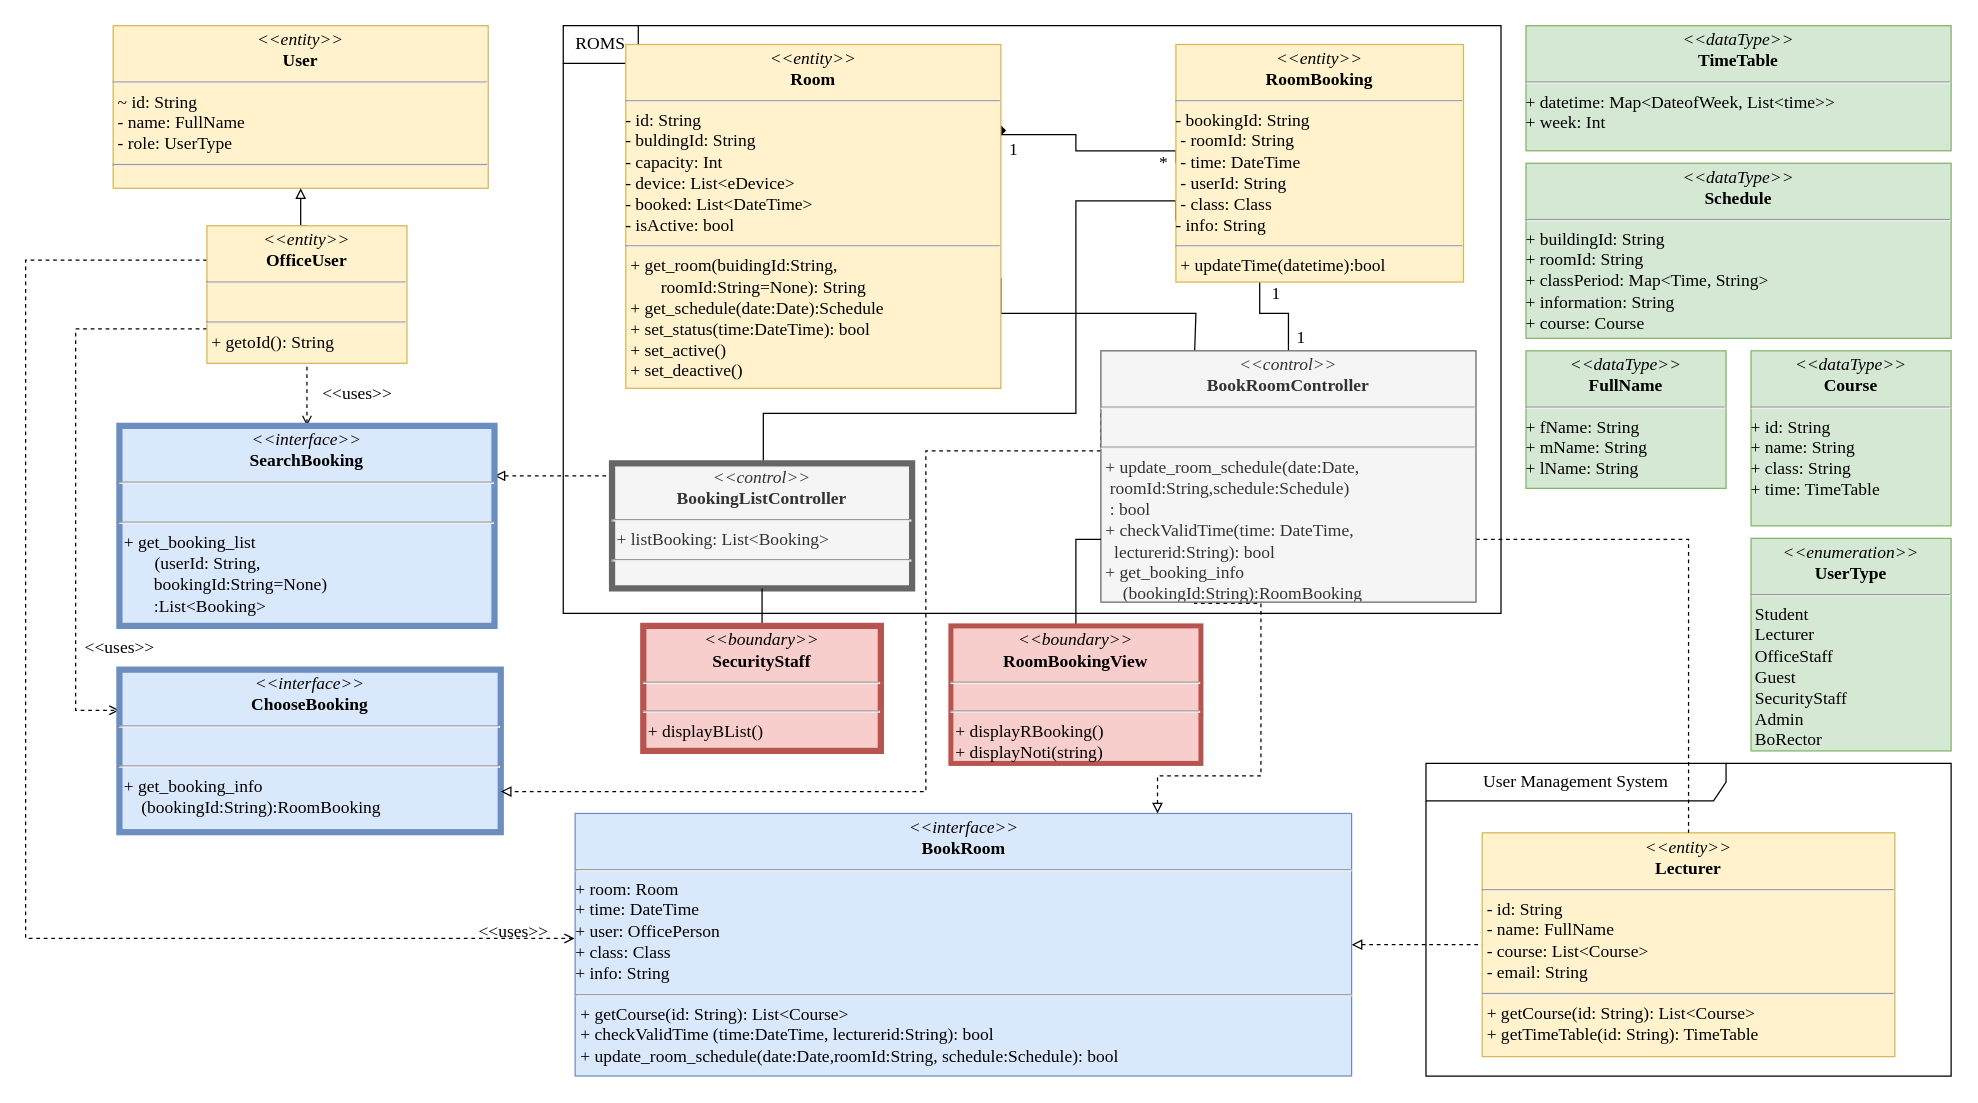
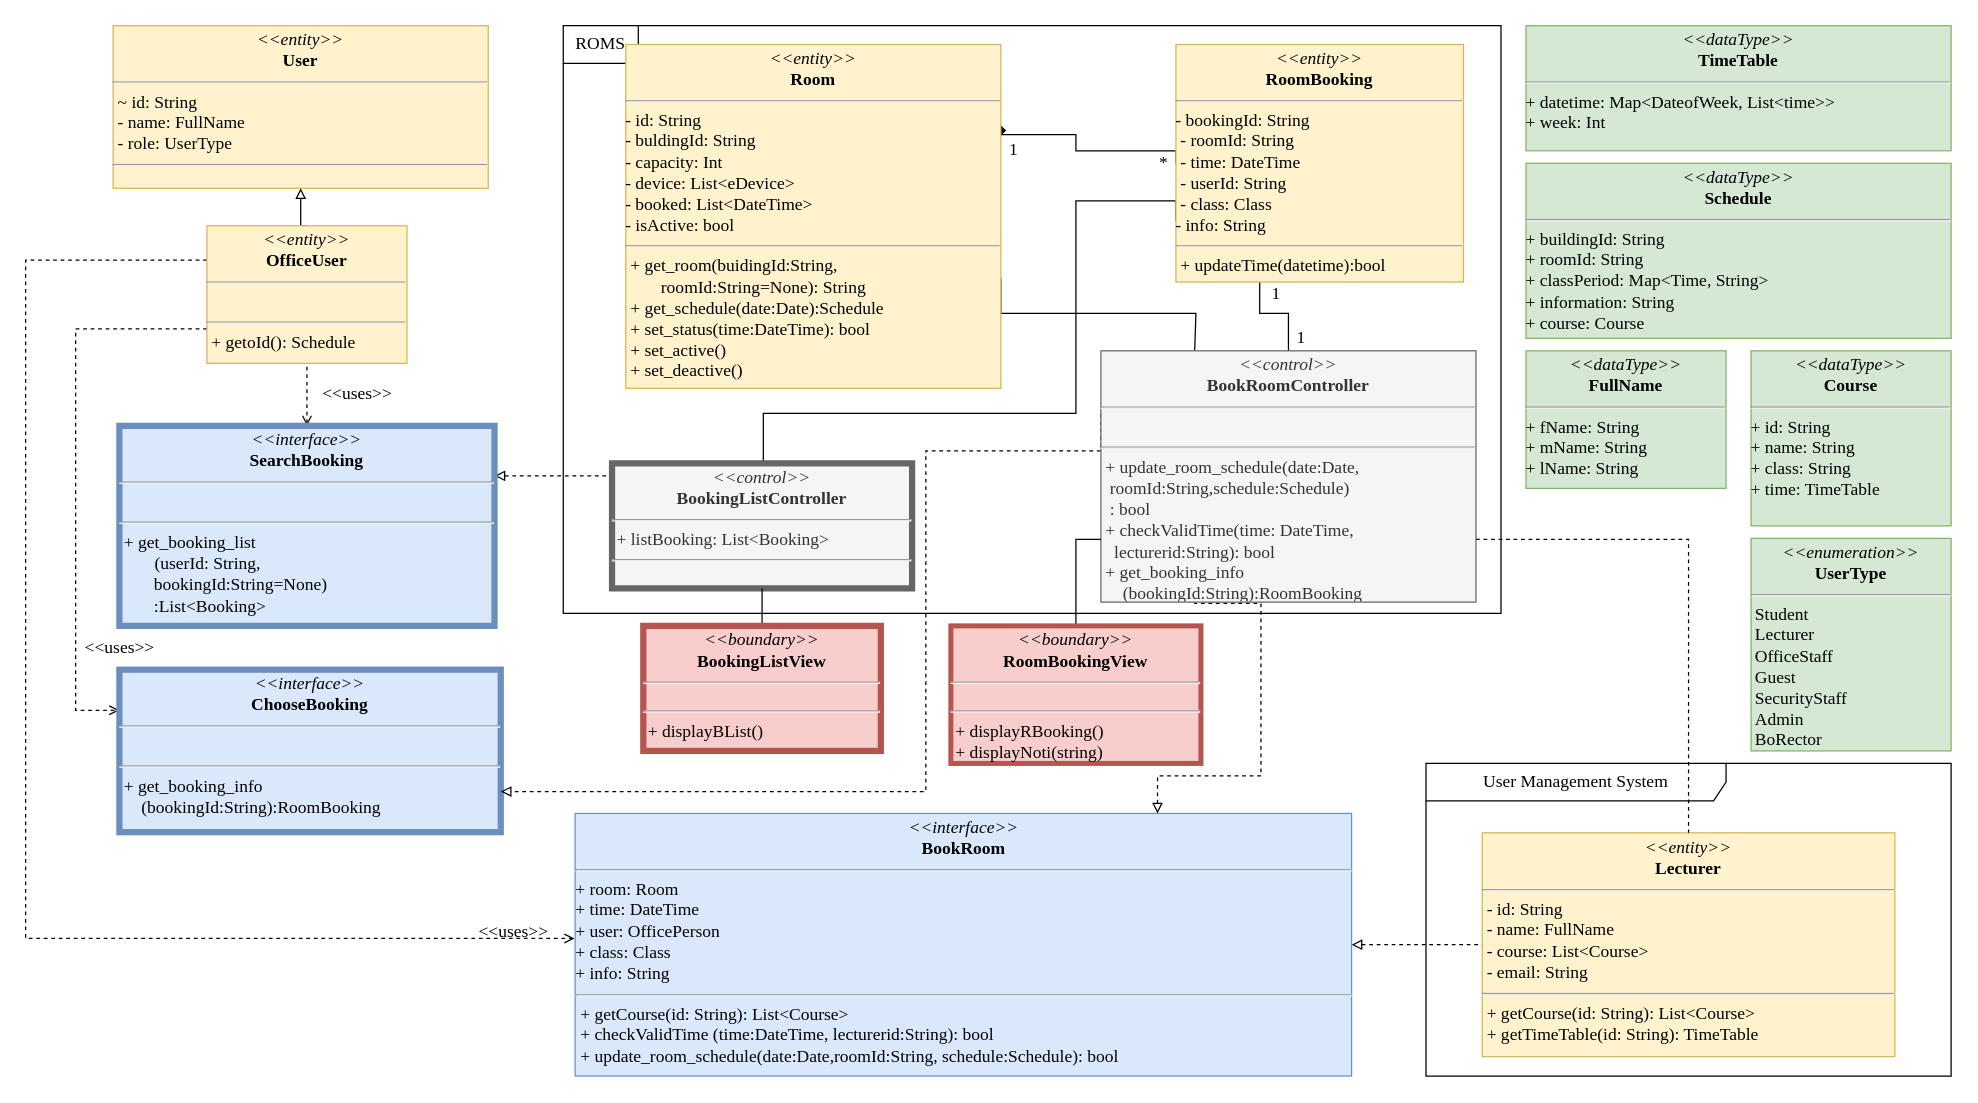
node "<<entity>>OfficeUser + getoId(): String": label "<<entity>>OfficeUser + getoId(): String" -> "<<entity>>OfficeUser + getoId(): Schedule"
node "<<boundary>>SecurityStaff + displayBList()": label "<<boundary>>SecurityStaff + displayBList()" -> "<<boundary>>BookingListView + displayBList()"
